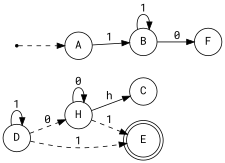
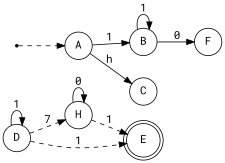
edge "H" -> "C": now "A" -> "C"
edge "D" -> "H": label "0" -> "7"
